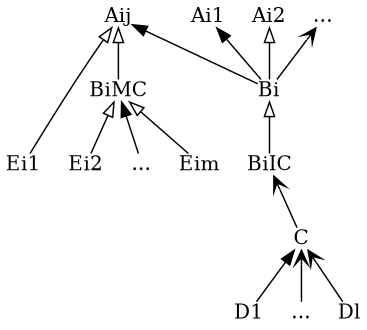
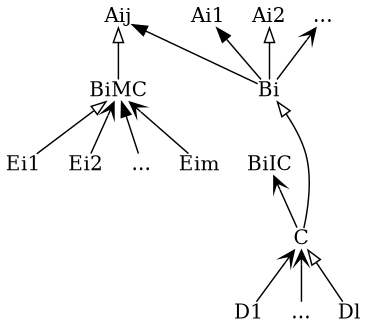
edge "Ei1" -> "Aij": now "Ei1" -> "BiMC"
edge "Eim" -> "BiMC": arrowhead onormal -> vee
edge "Ei2" -> "BiMC": arrowhead onormal -> vee
edge "BiIC" -> "Bi": now "C" -> "Bi"
edge "D1" -> "C": arrowhead normal -> vee
edge "Dl" -> "C": arrowhead vee -> onormal
